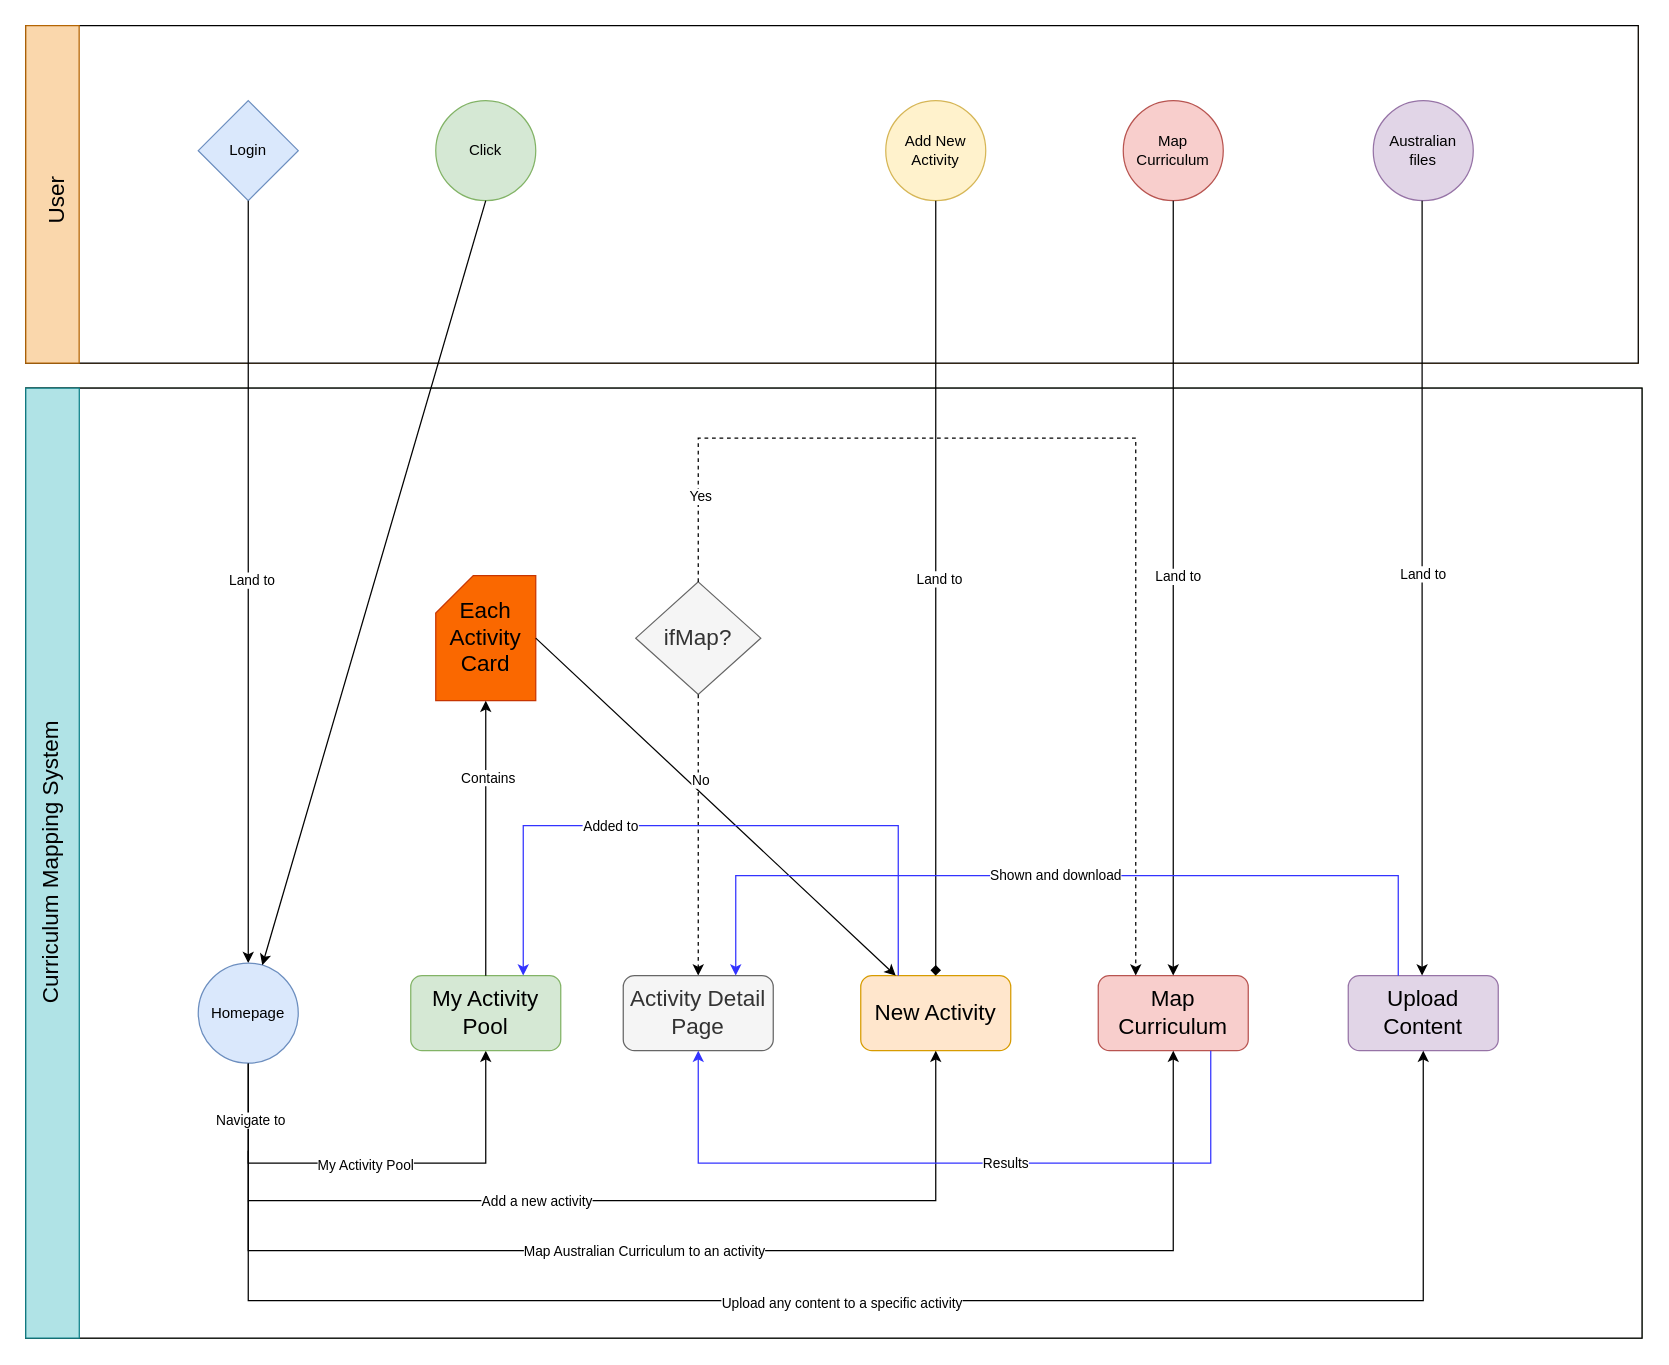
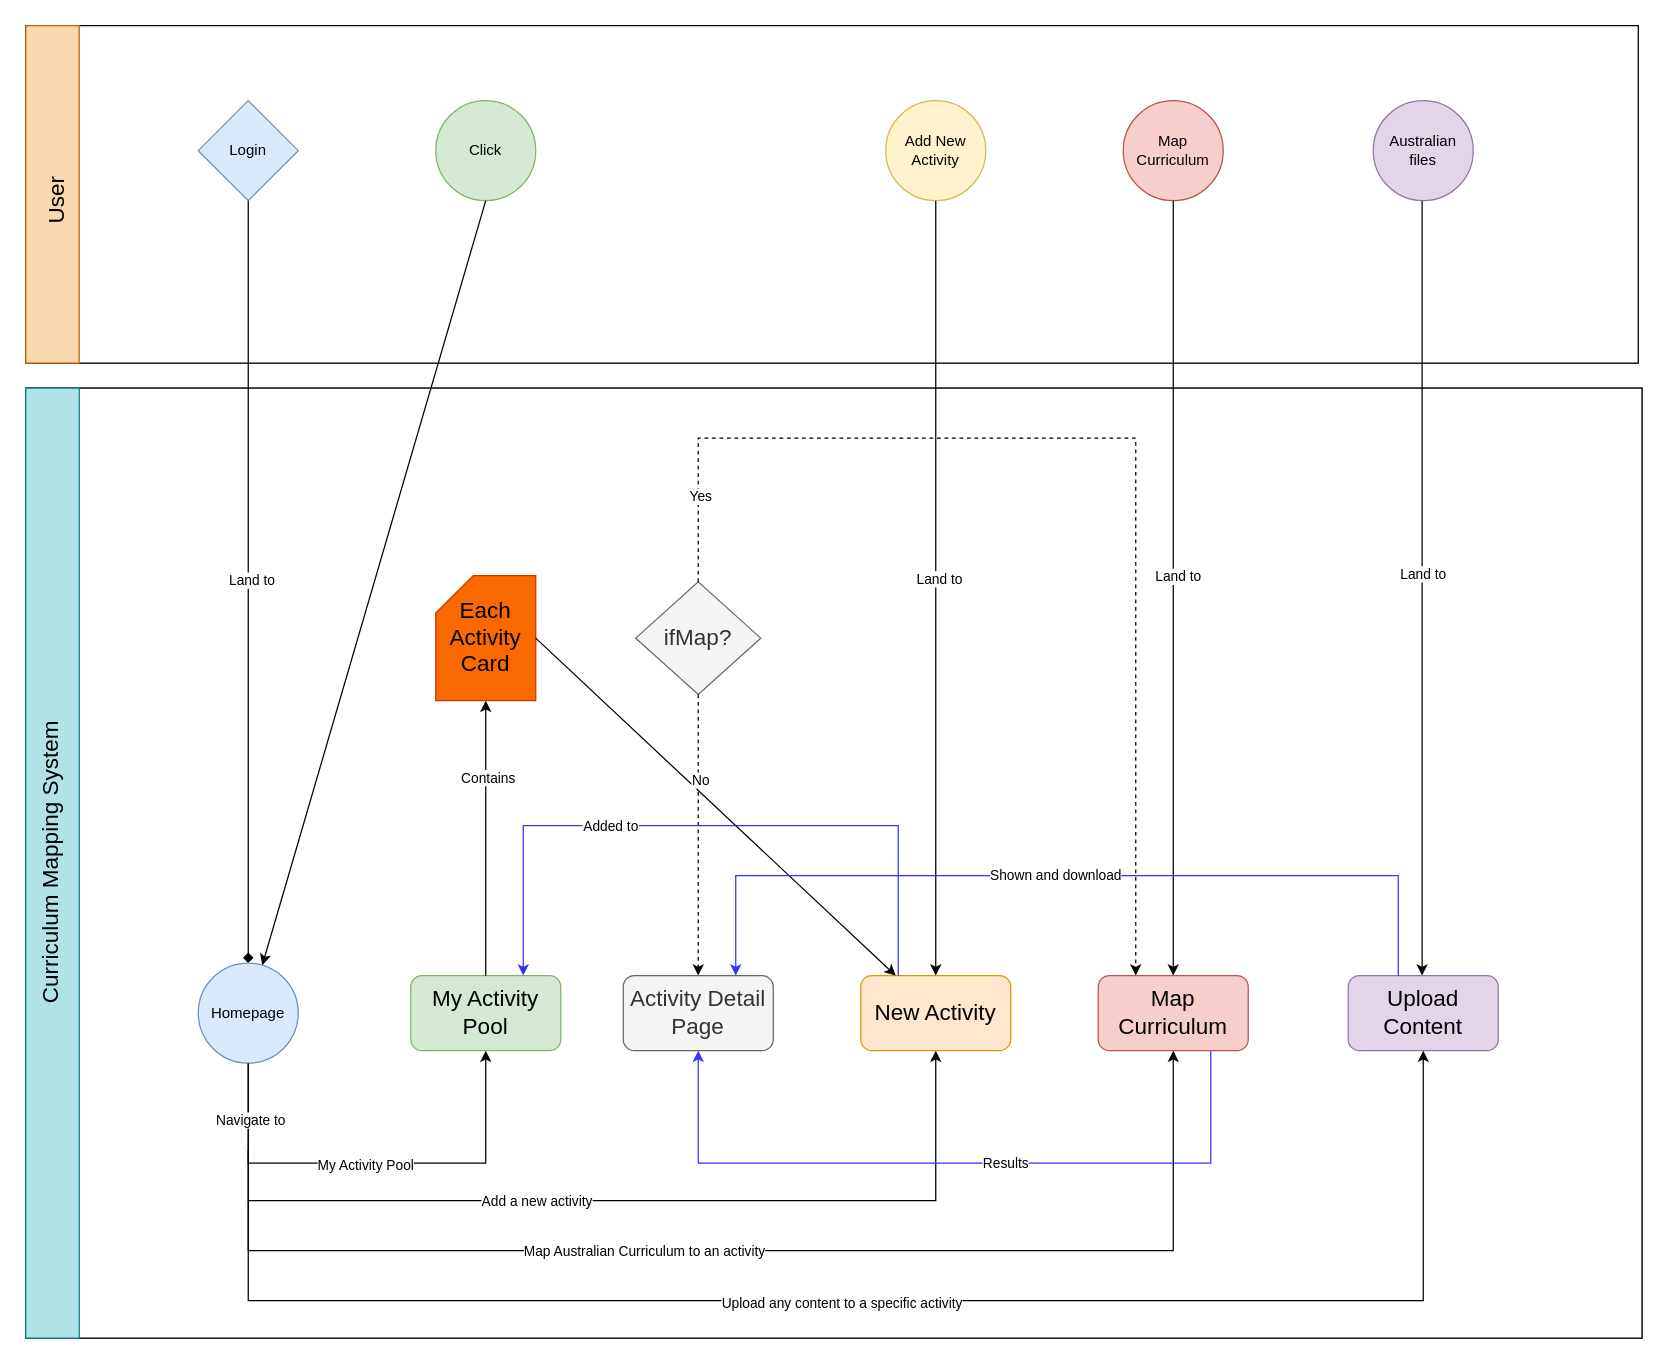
edge "Login" -> "Homepage": arrowhead classic -> diamond
edge "Add New Activity" -> "New Activity": arrowhead diamond -> classic
